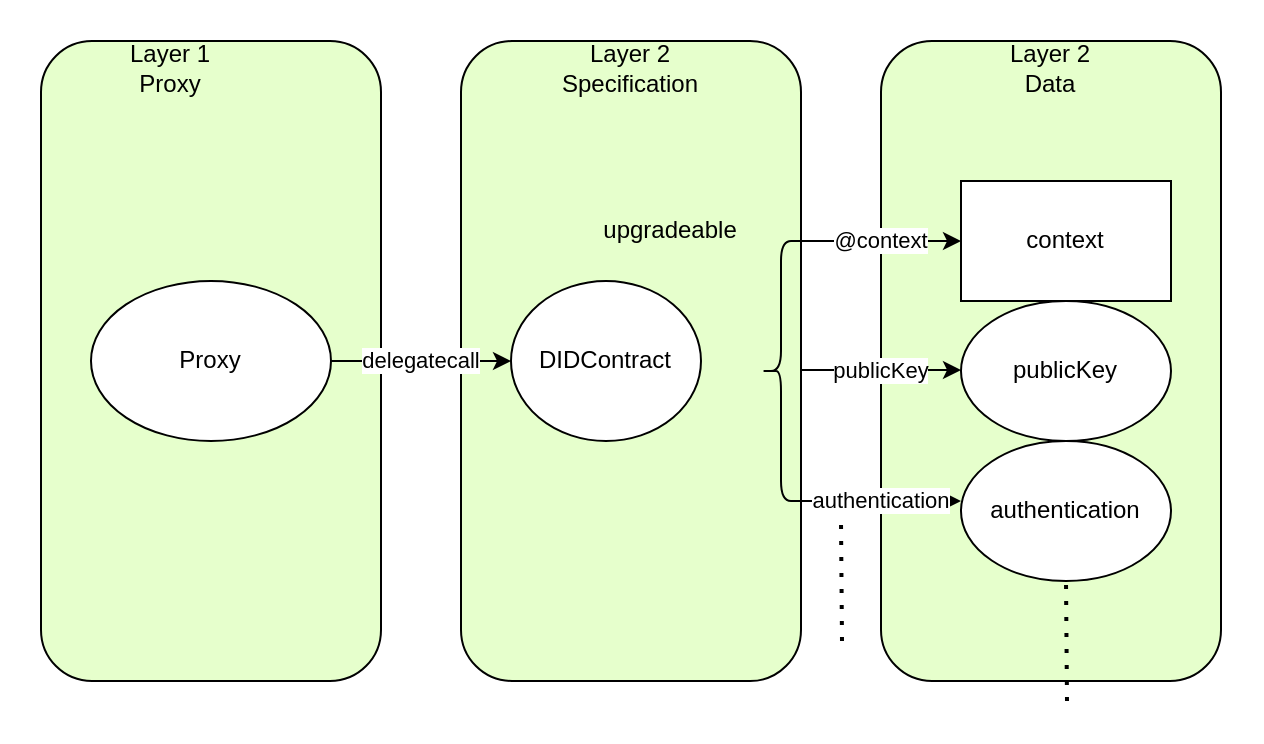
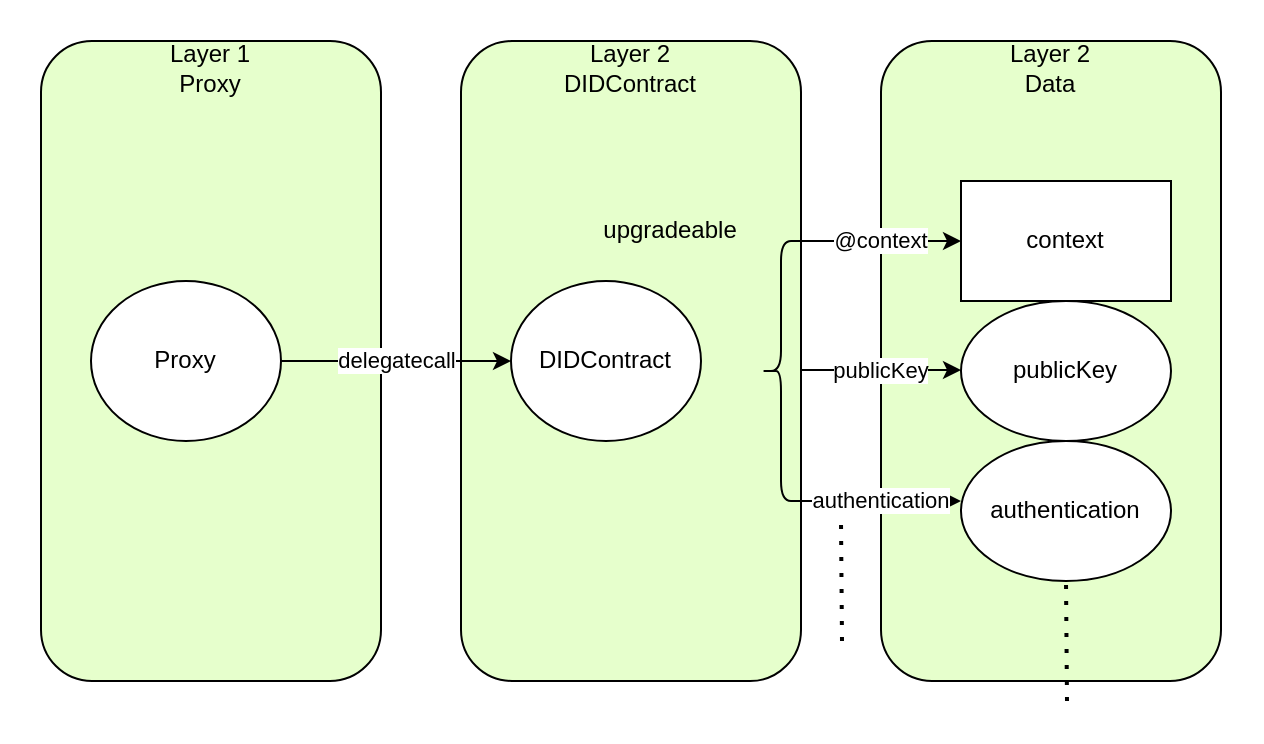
node "Layer 1 Proxy": moved (171, 69) -> (211, 69)
node "Layer 2 Specification": label "Layer 2 Specification" -> "Layer 2 DIDContract"
node "Proxy": size 240x160 -> 190x160
